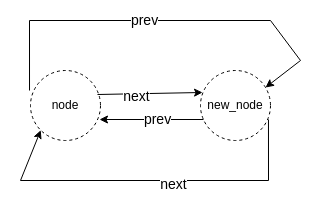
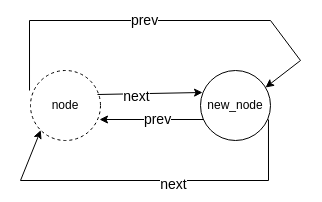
node "new_node": style dashed -> solid
